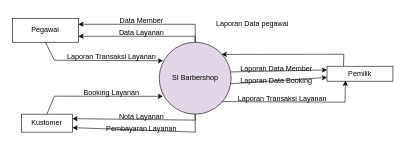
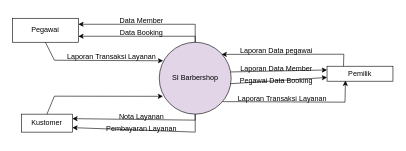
node "Laporan Data pegawai": moved (252, 24) -> (276, 51)
node "Data Layanan": label "Data Layanan" -> "Data Booking"
node "Laporan Data Booking": label "Laporan Data Booking" -> "Pegawai Data Booking"
node "Booking Layanan": removed
